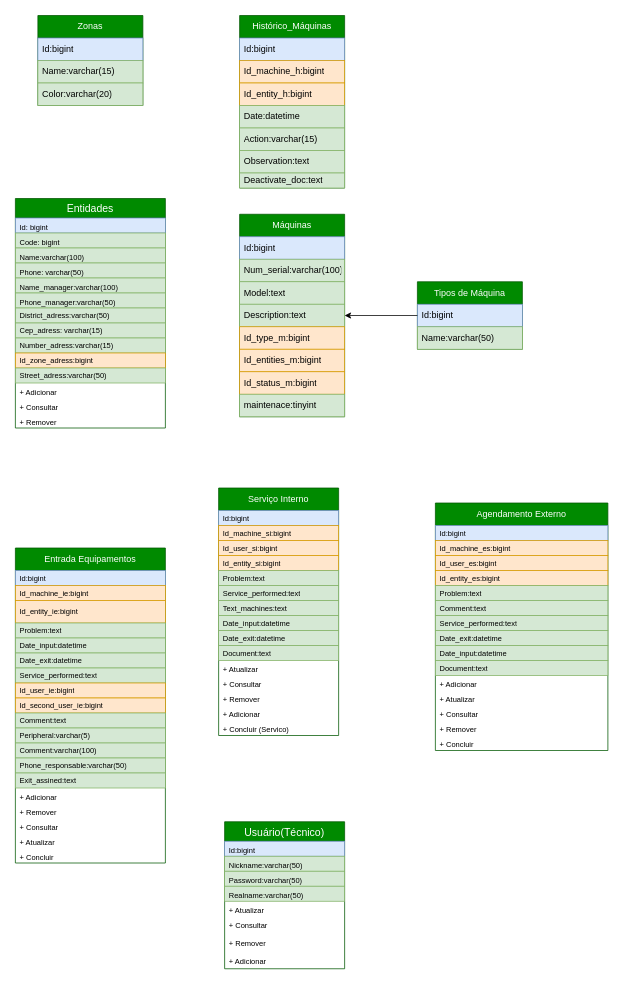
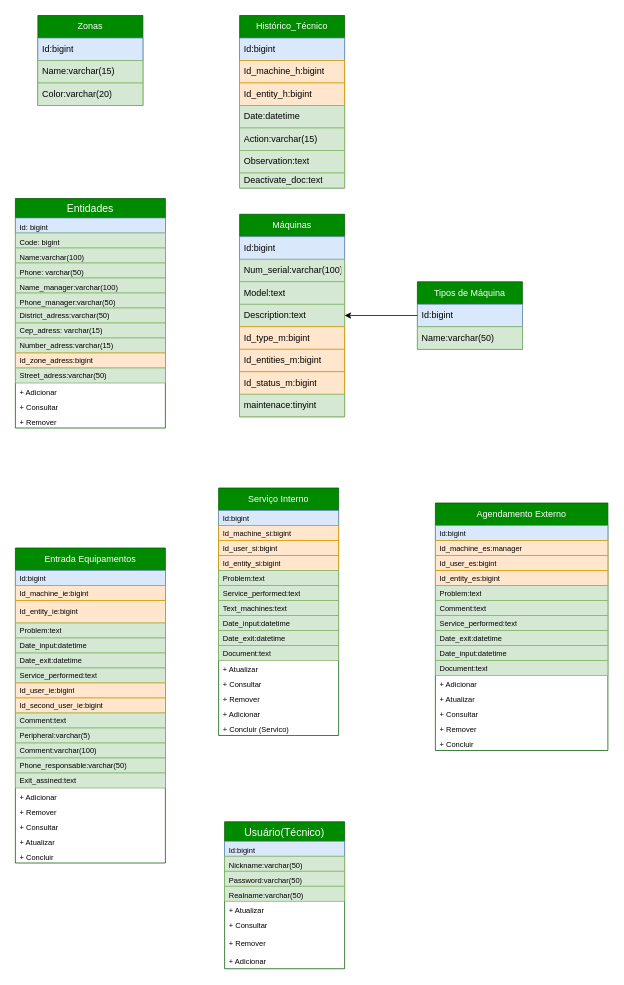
node "Histórico_Máquinas": label "Histórico_Máquinas" -> "Histórico_Técnico"
node "Id_machine_es:bigint": label "Id_machine_es:bigint" -> "Id_machine_es:manager"
